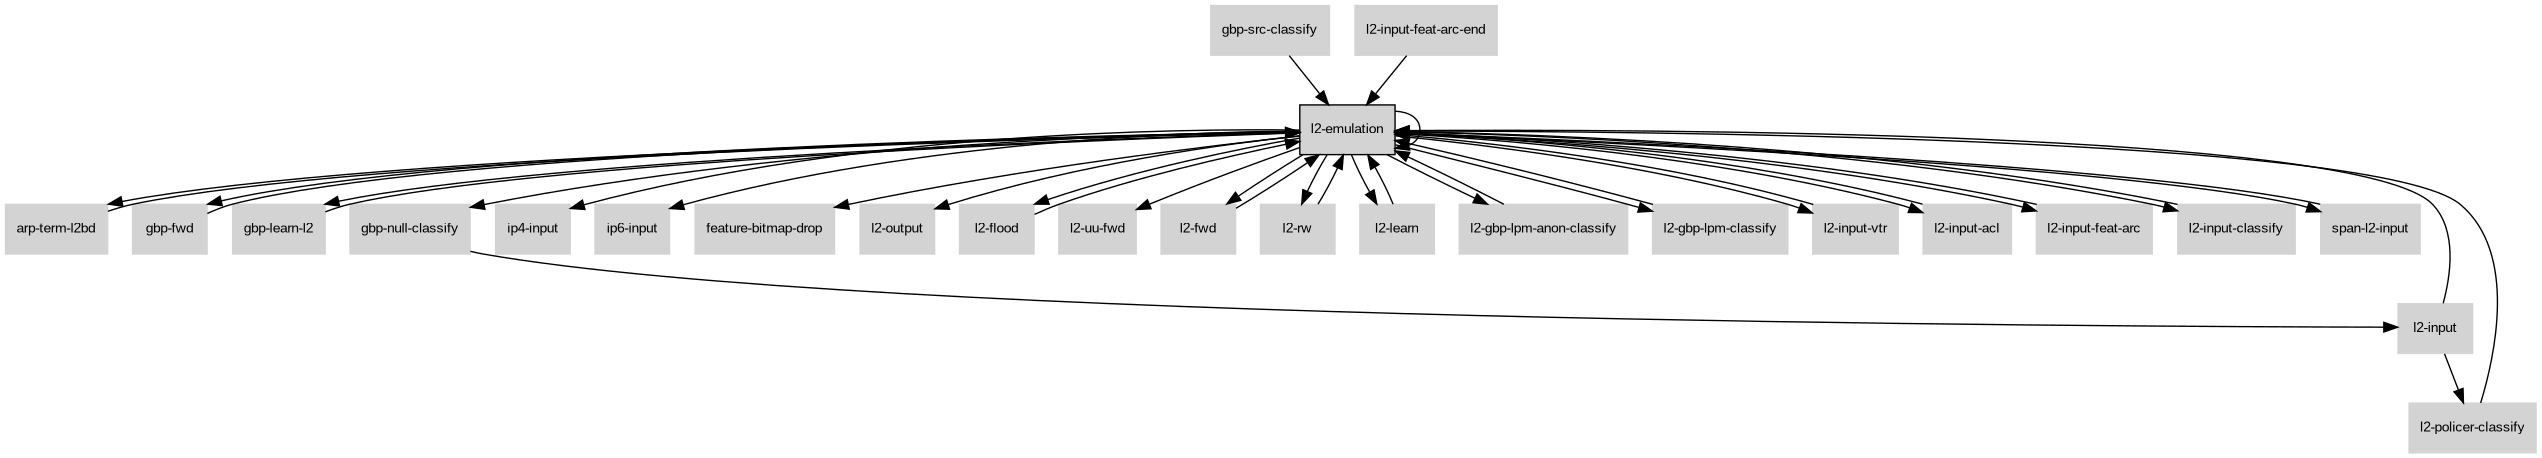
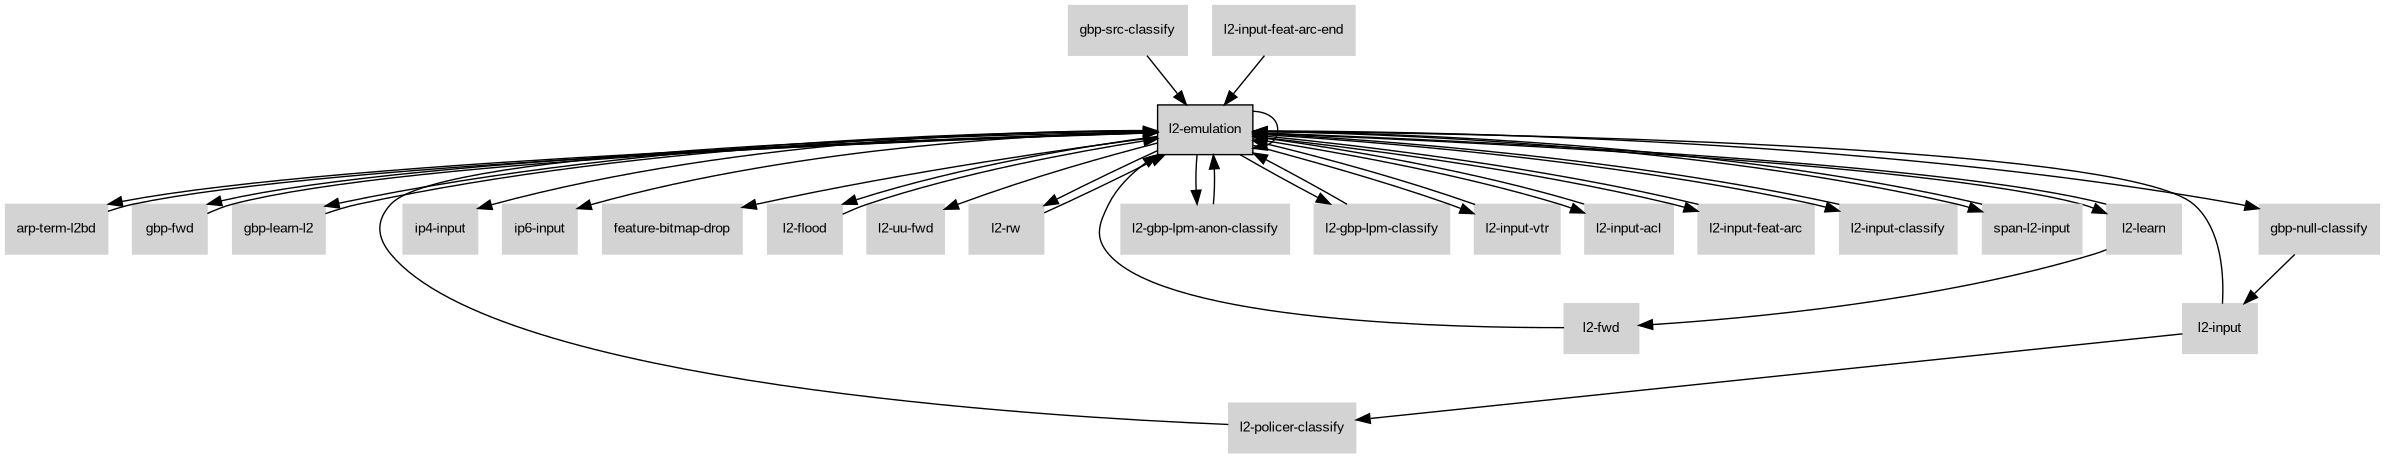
edge "l2-emulation" -> "l2-fwd": now "l2-learn" -> "l2-fwd"
node "l2-output": removed
